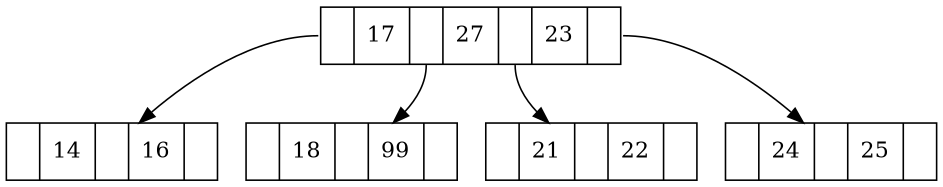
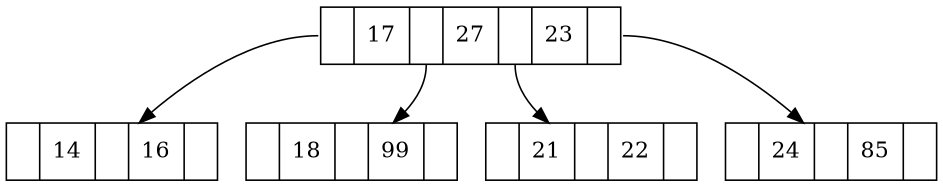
node "24": text "25" -> "85"
